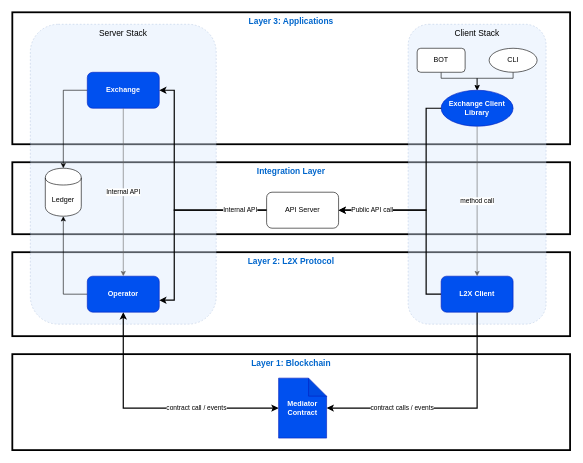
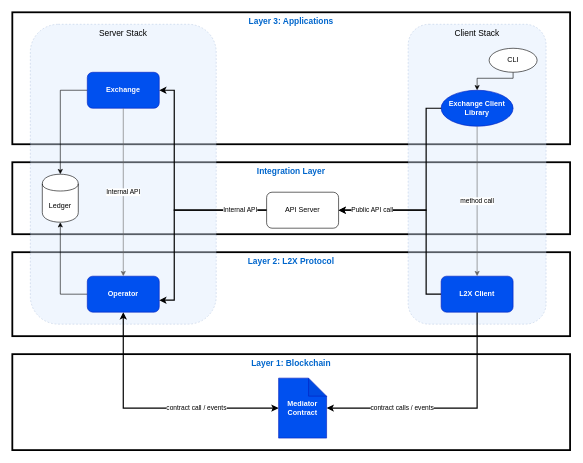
node "BOT": removed
edge "BOT" -> "Exchange Client Library": removed
node "Ledger": moved (63, 192) -> (60, 198)
